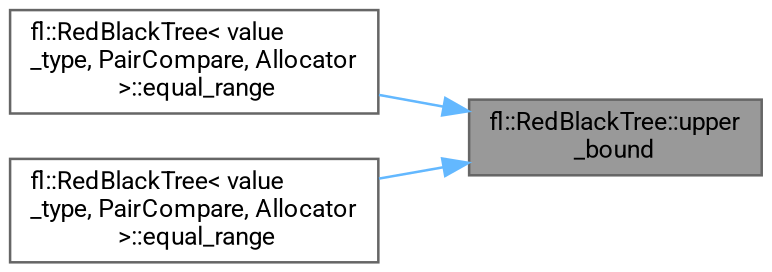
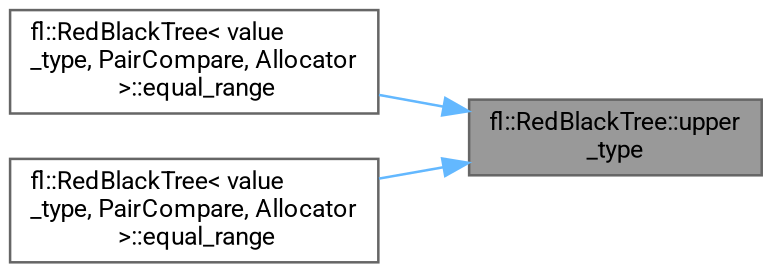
node "fl::RedBlackTree::upper _bound": label "fl::RedBlackTree::upper _bound" -> "fl::RedBlackTree::upper _type"
